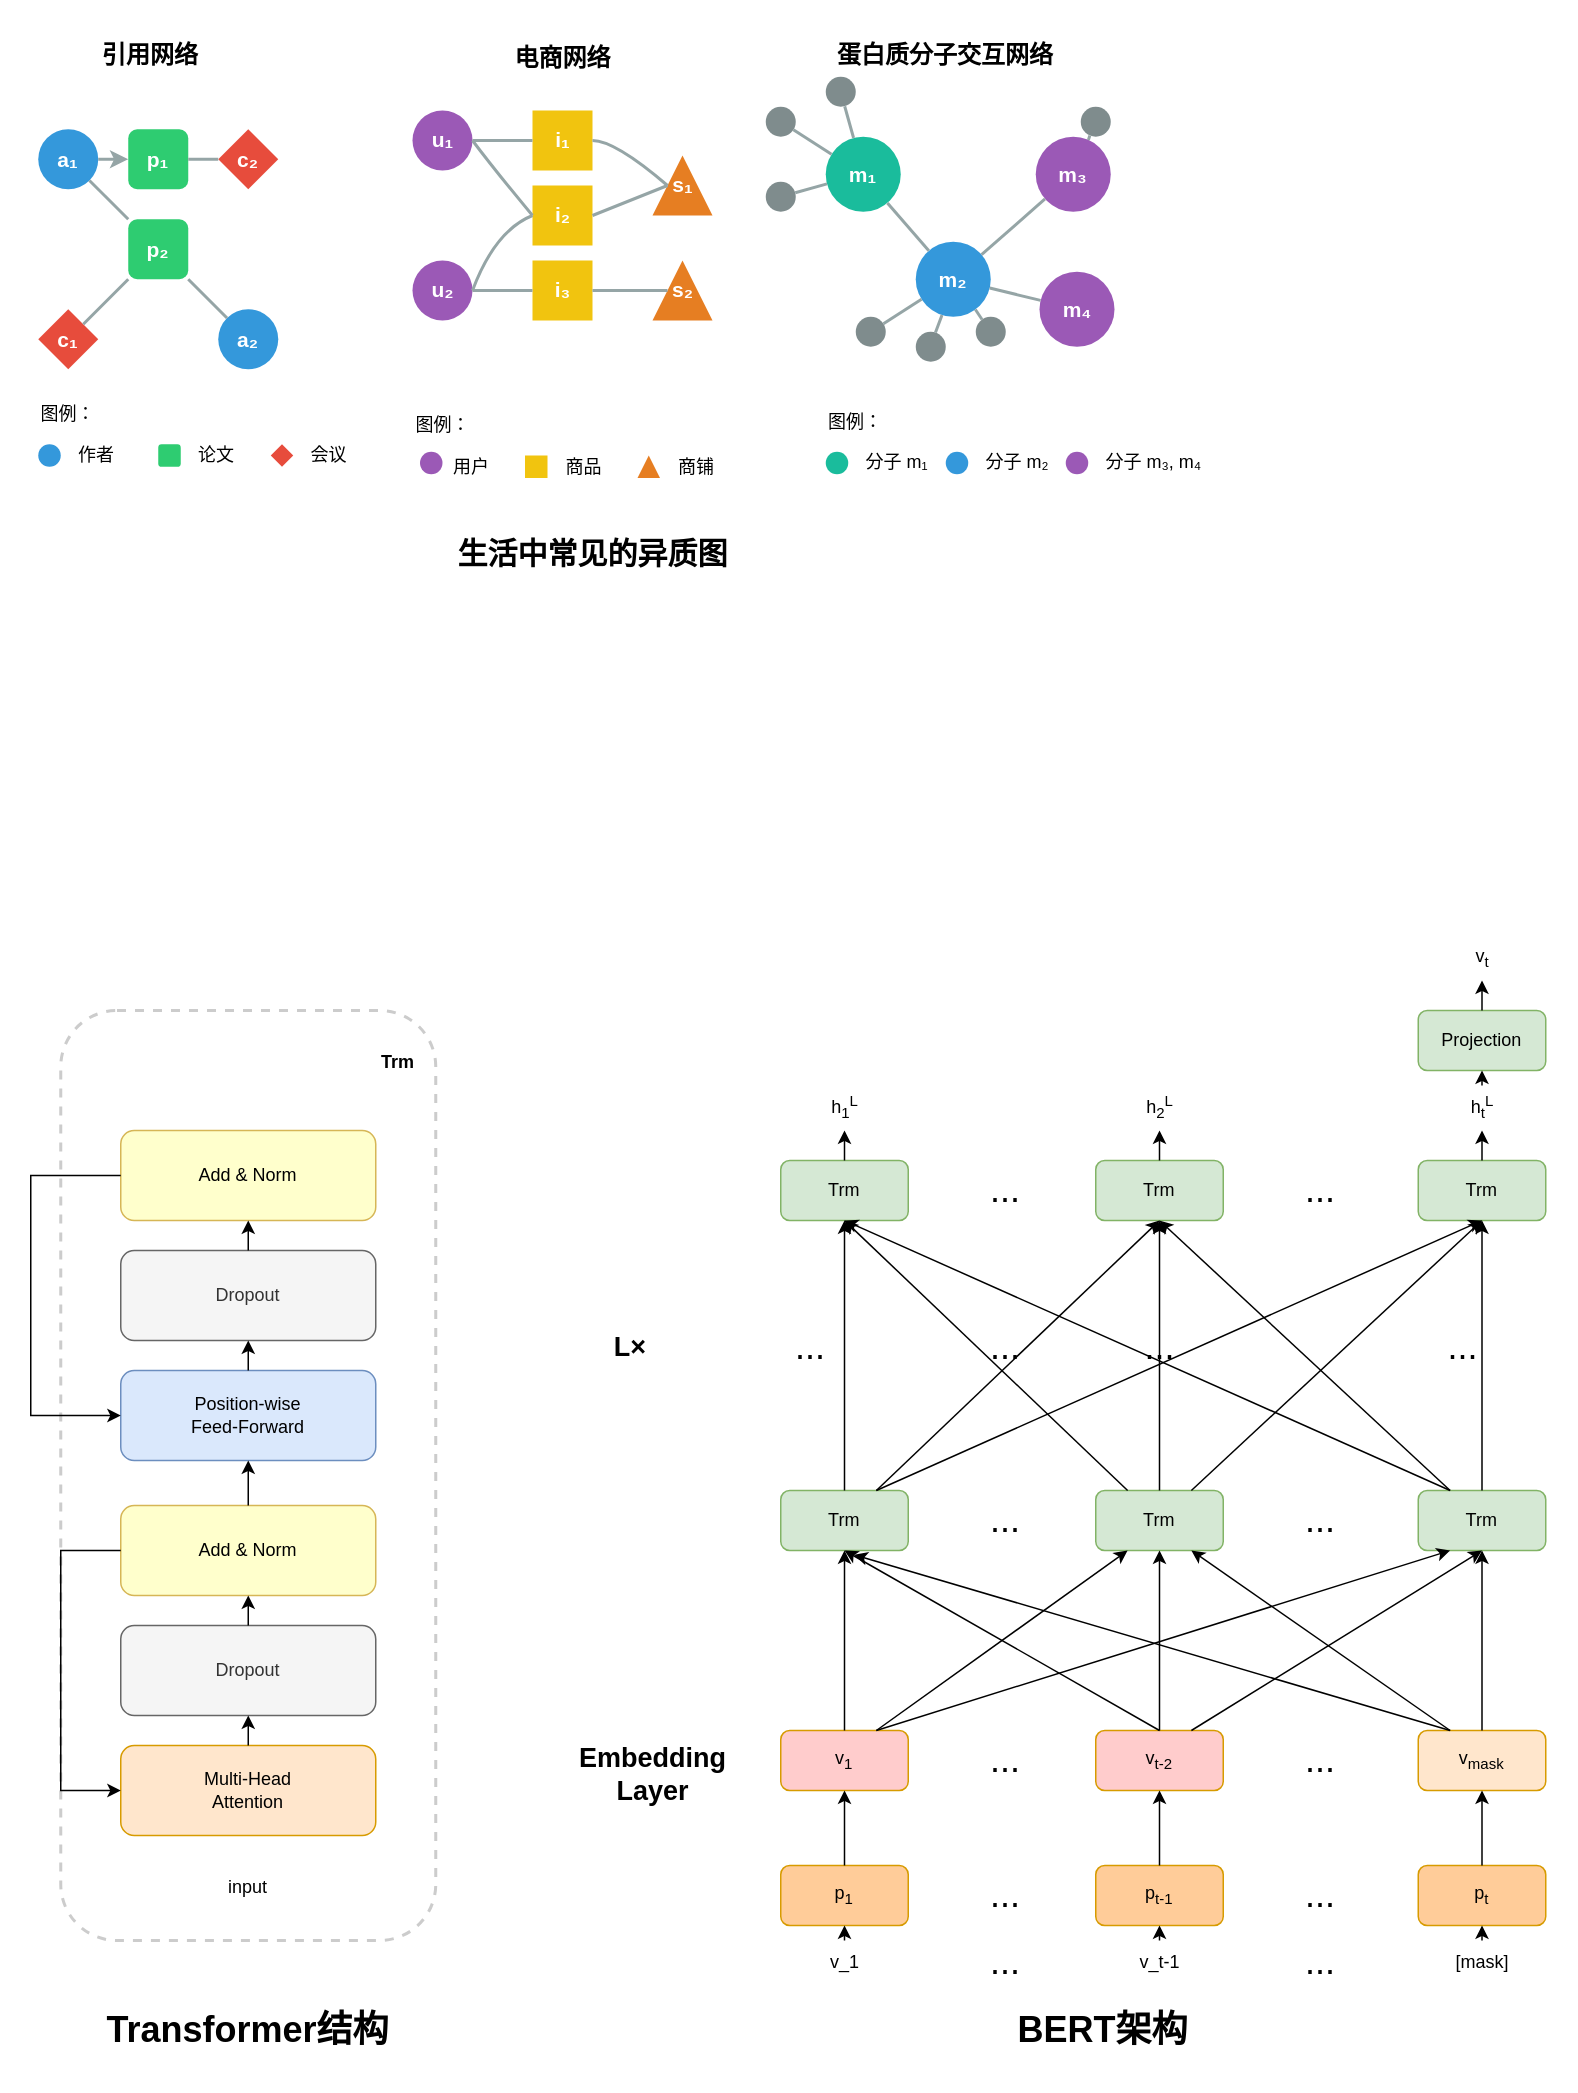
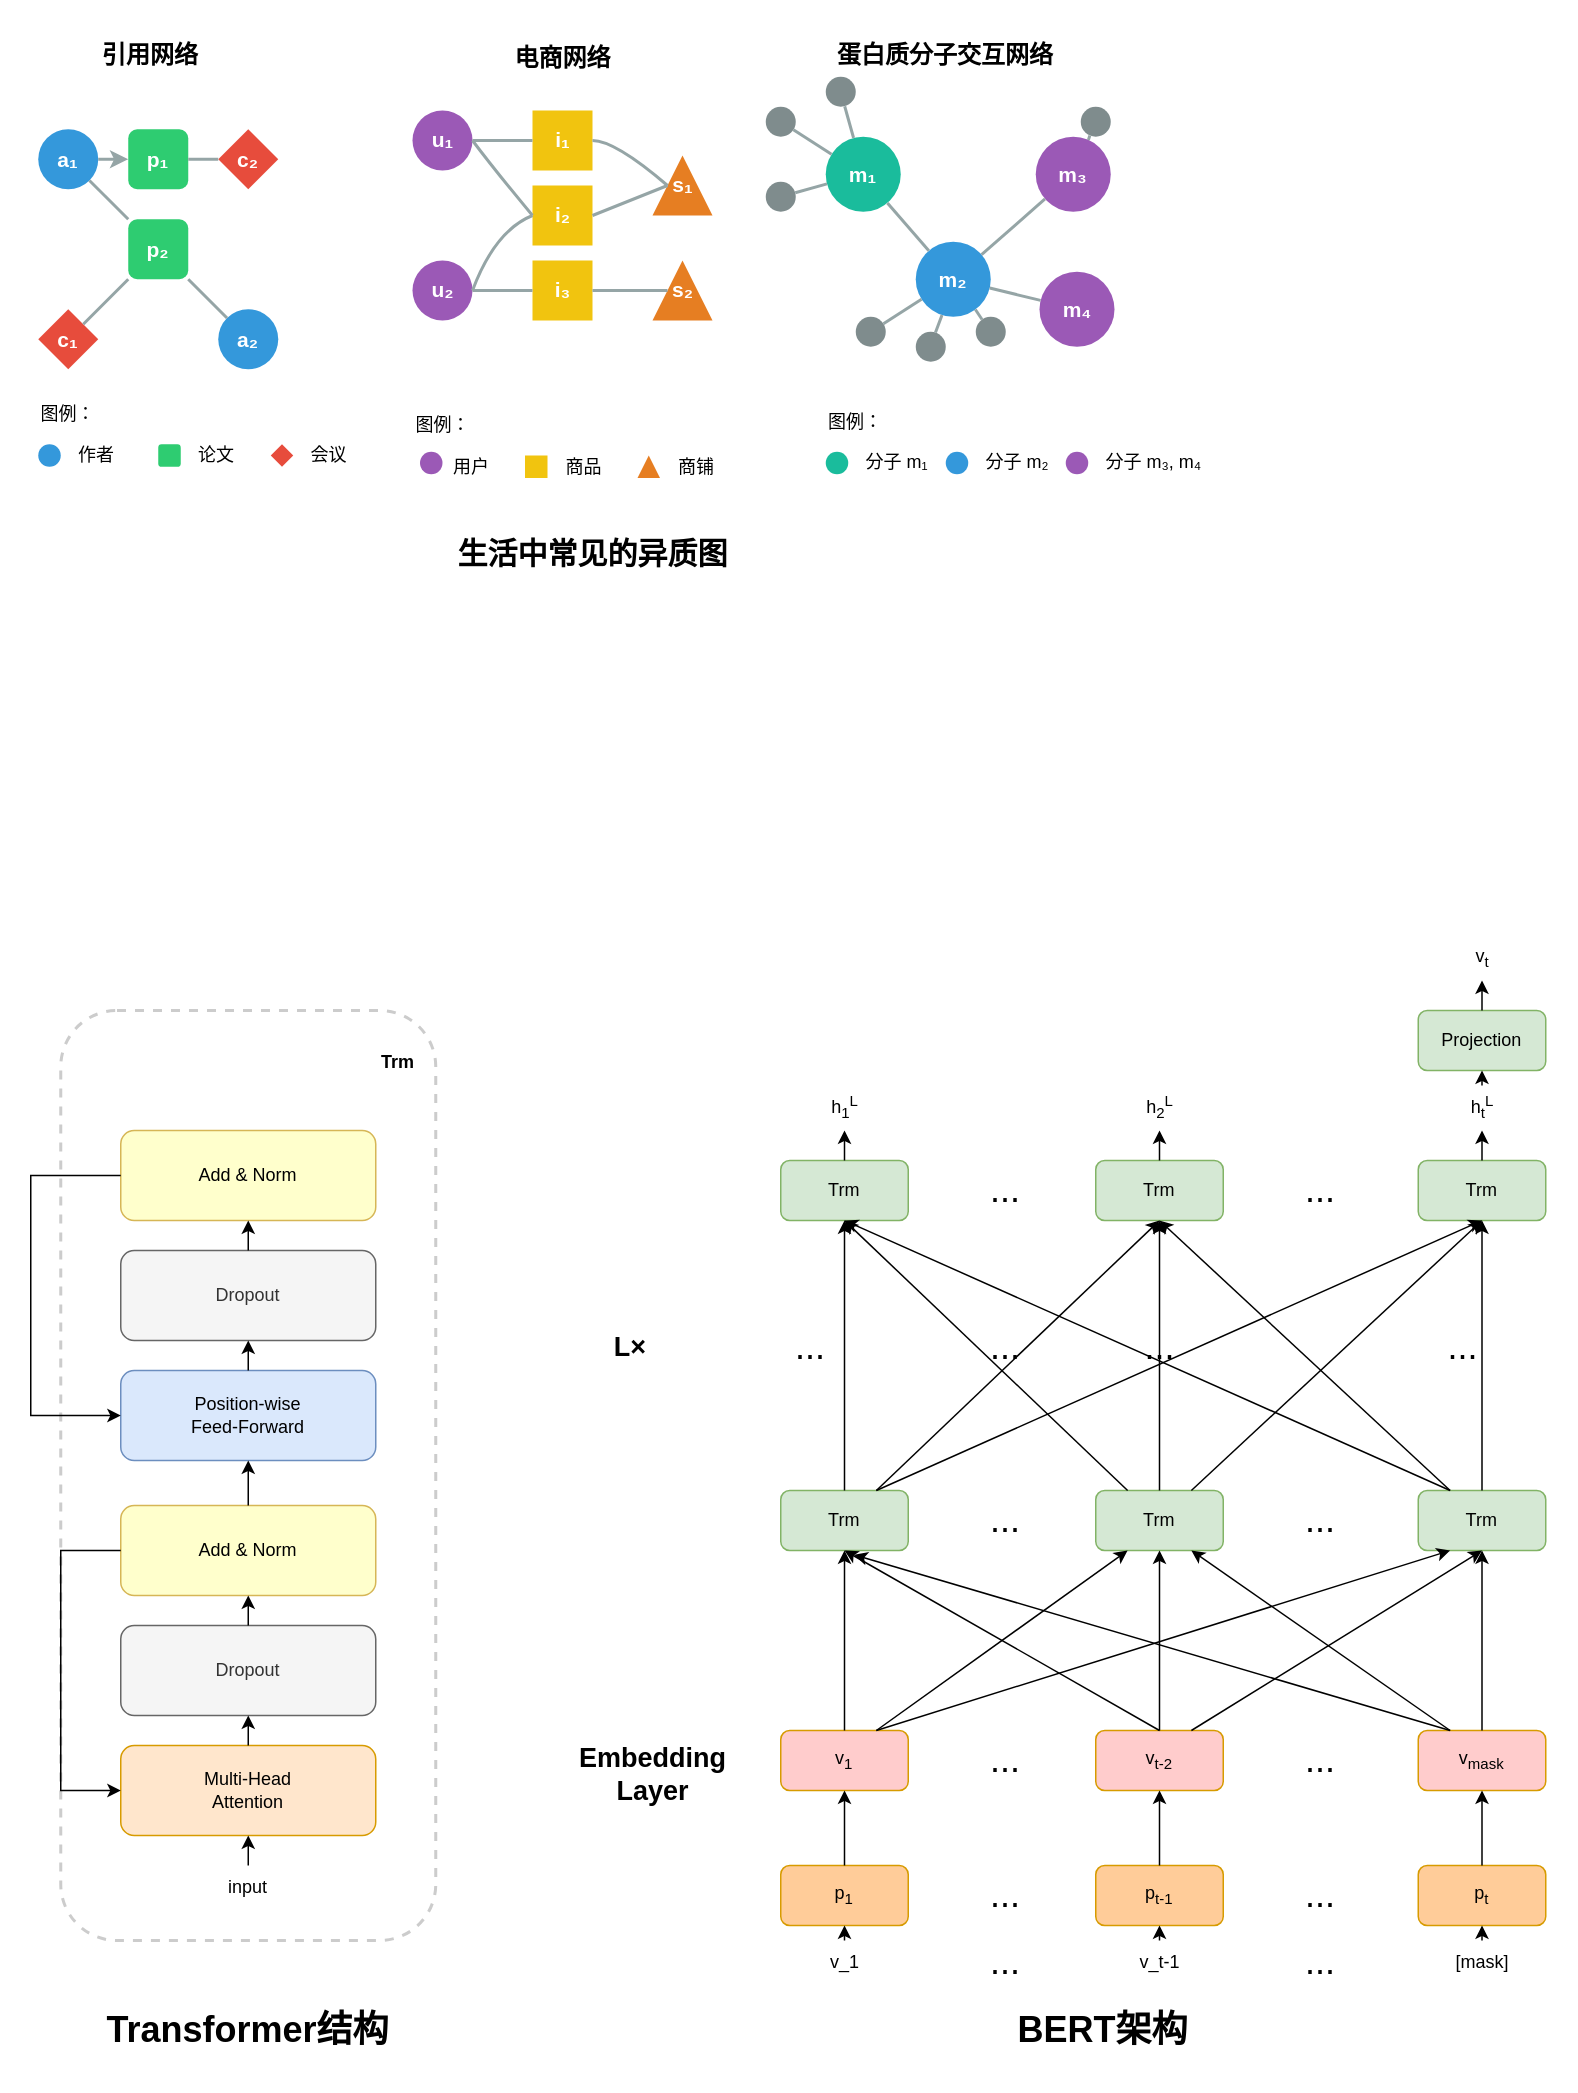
node "vmask": fillcolor #ffe6cc -> #ffcccc
edge "input" -> "Multi-Head Attention": added
